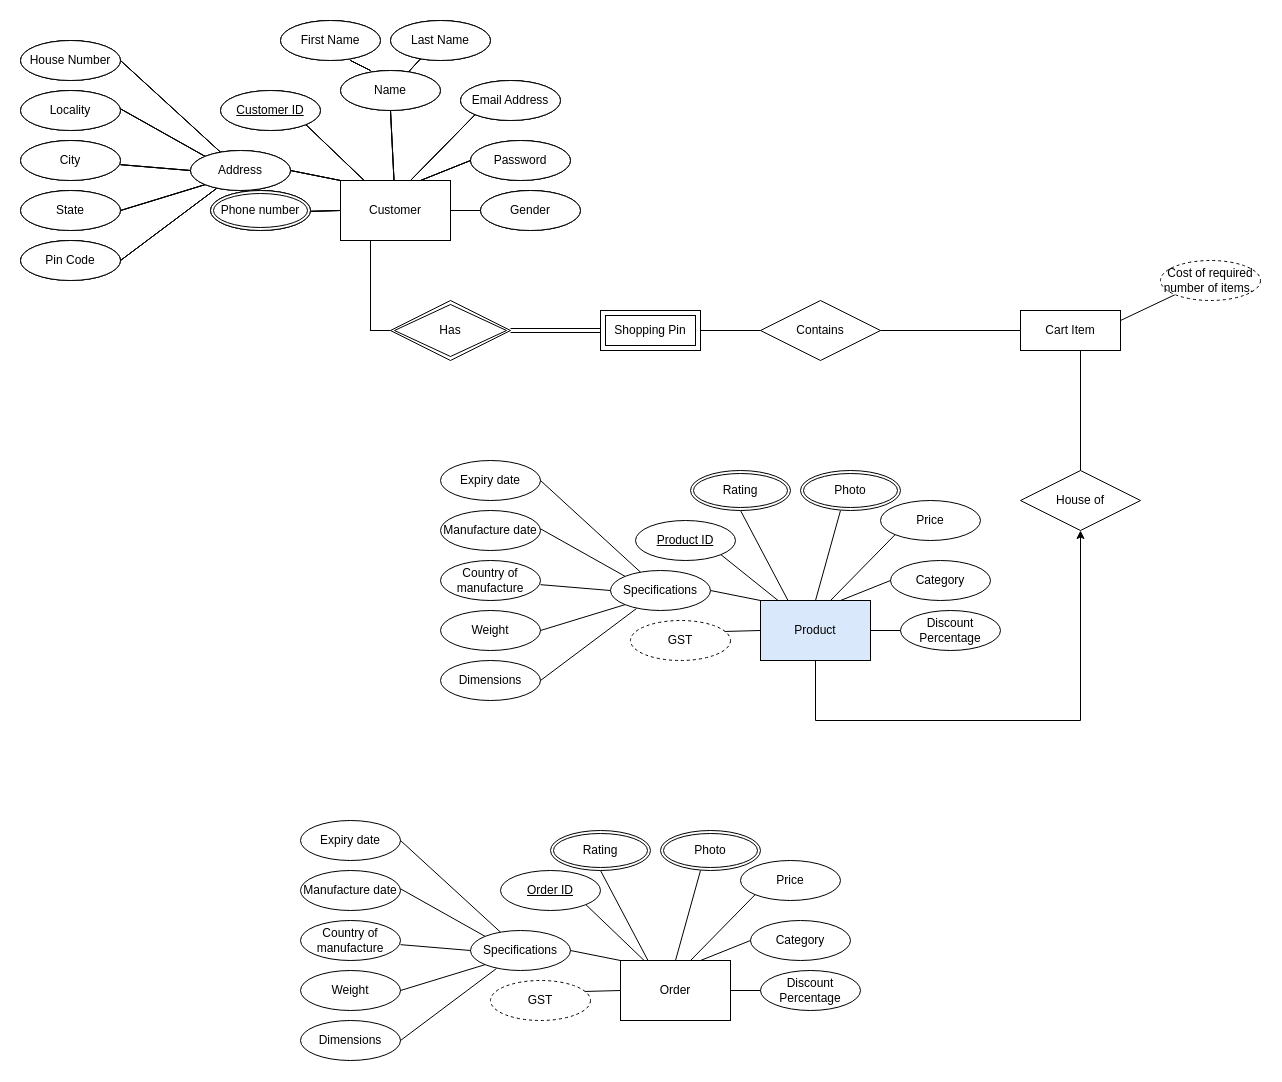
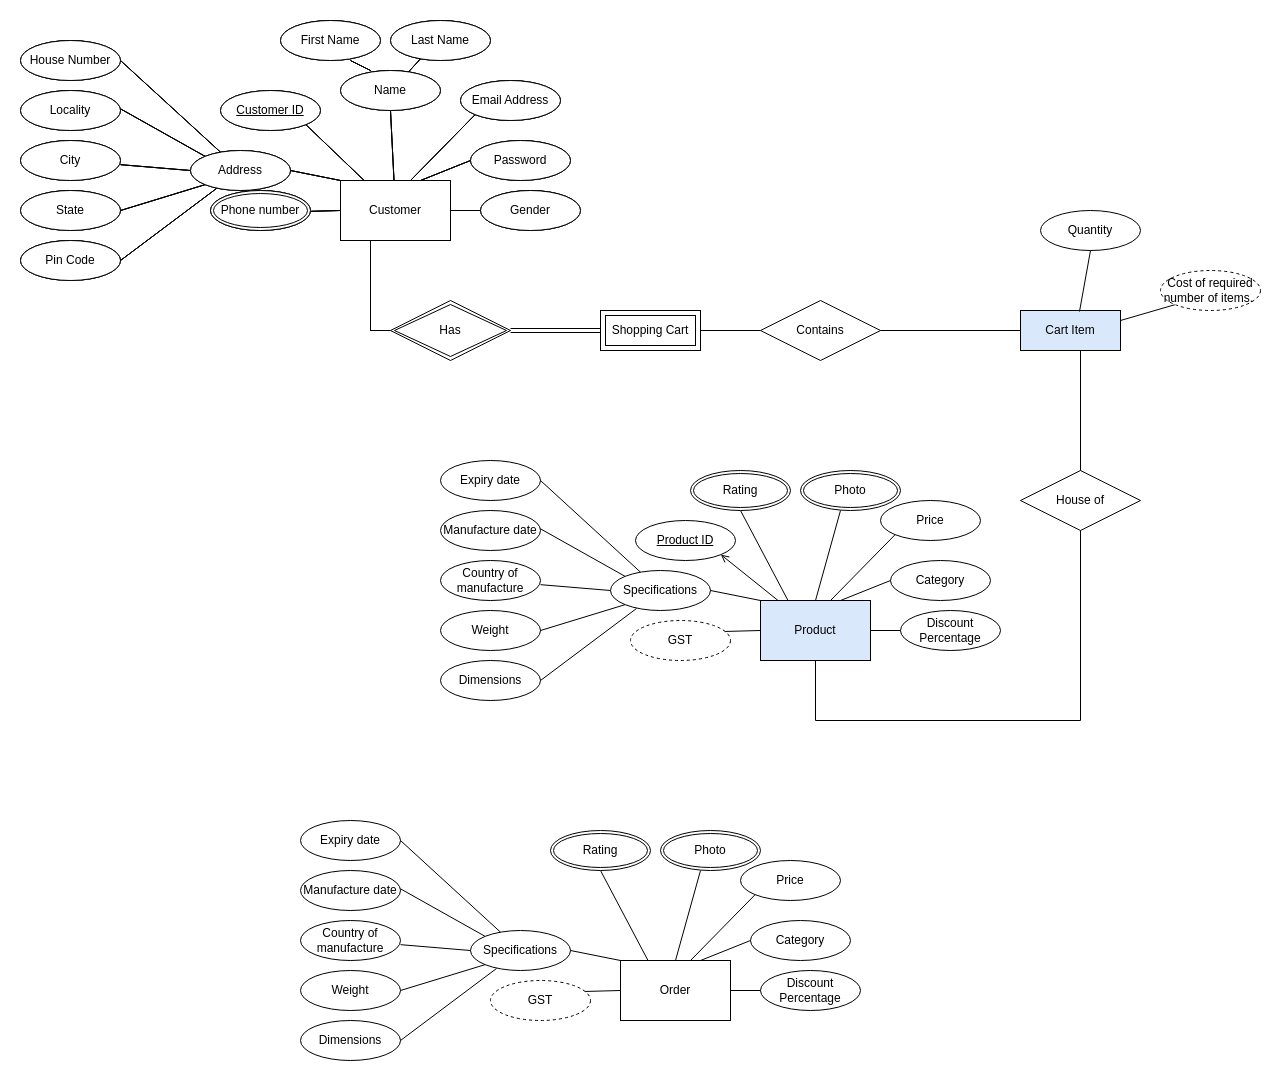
node "Quantity": added
edge "Quantity" -- "Cart Item": added
node "Cost of required number of items.": moved (1211, 281) -> (1211, 291)
node "Shopping Pin": label "Shopping Pin" -> "Shopping Cart"
node "Cart Item": fillcolor #ffffff -> #dae8fc
edge "Product" -> "House of": arrowhead classic -> none
edge "Product ID" -- "Product": arrowhead none -> open
node "Order ID": removed
edge "Order ID" -- "Order": removed
